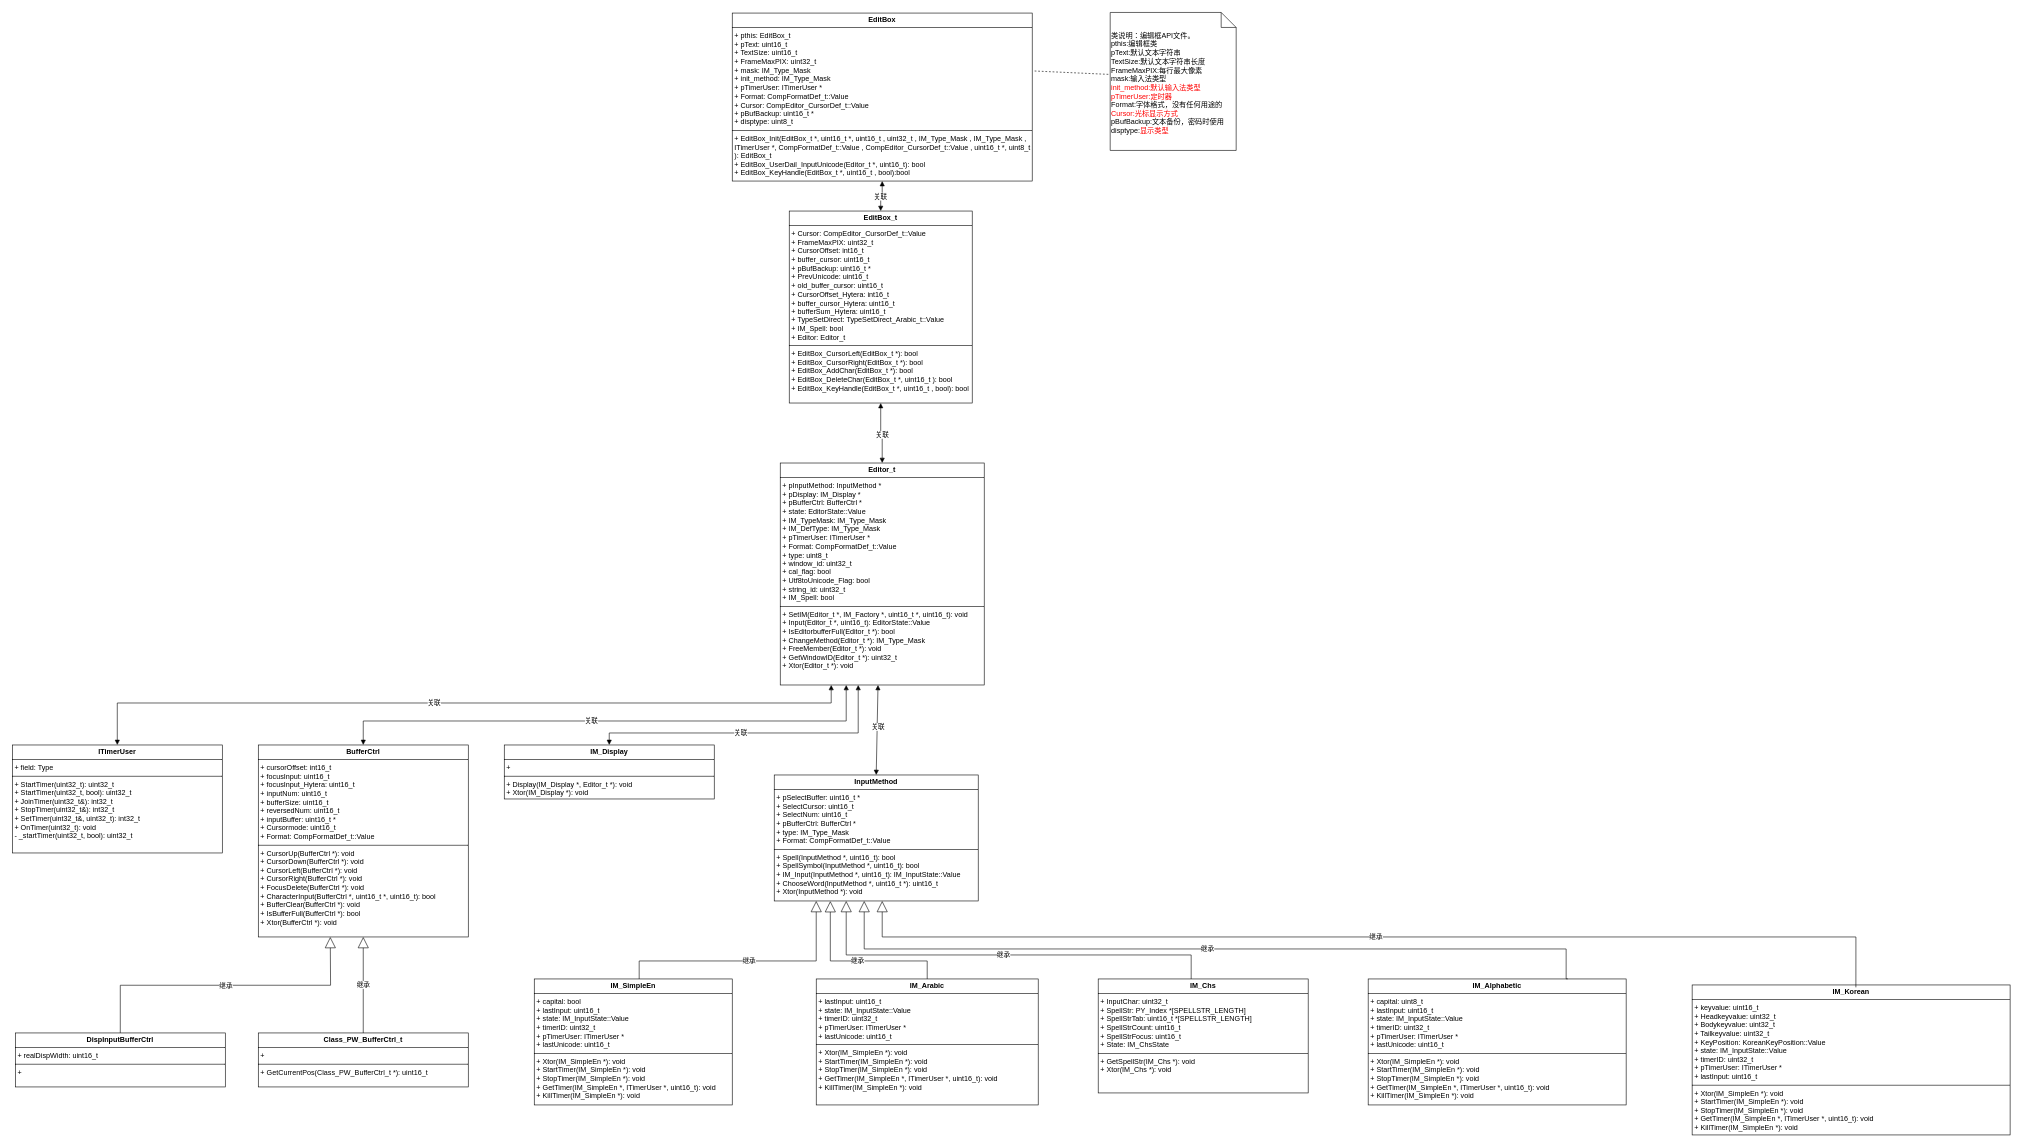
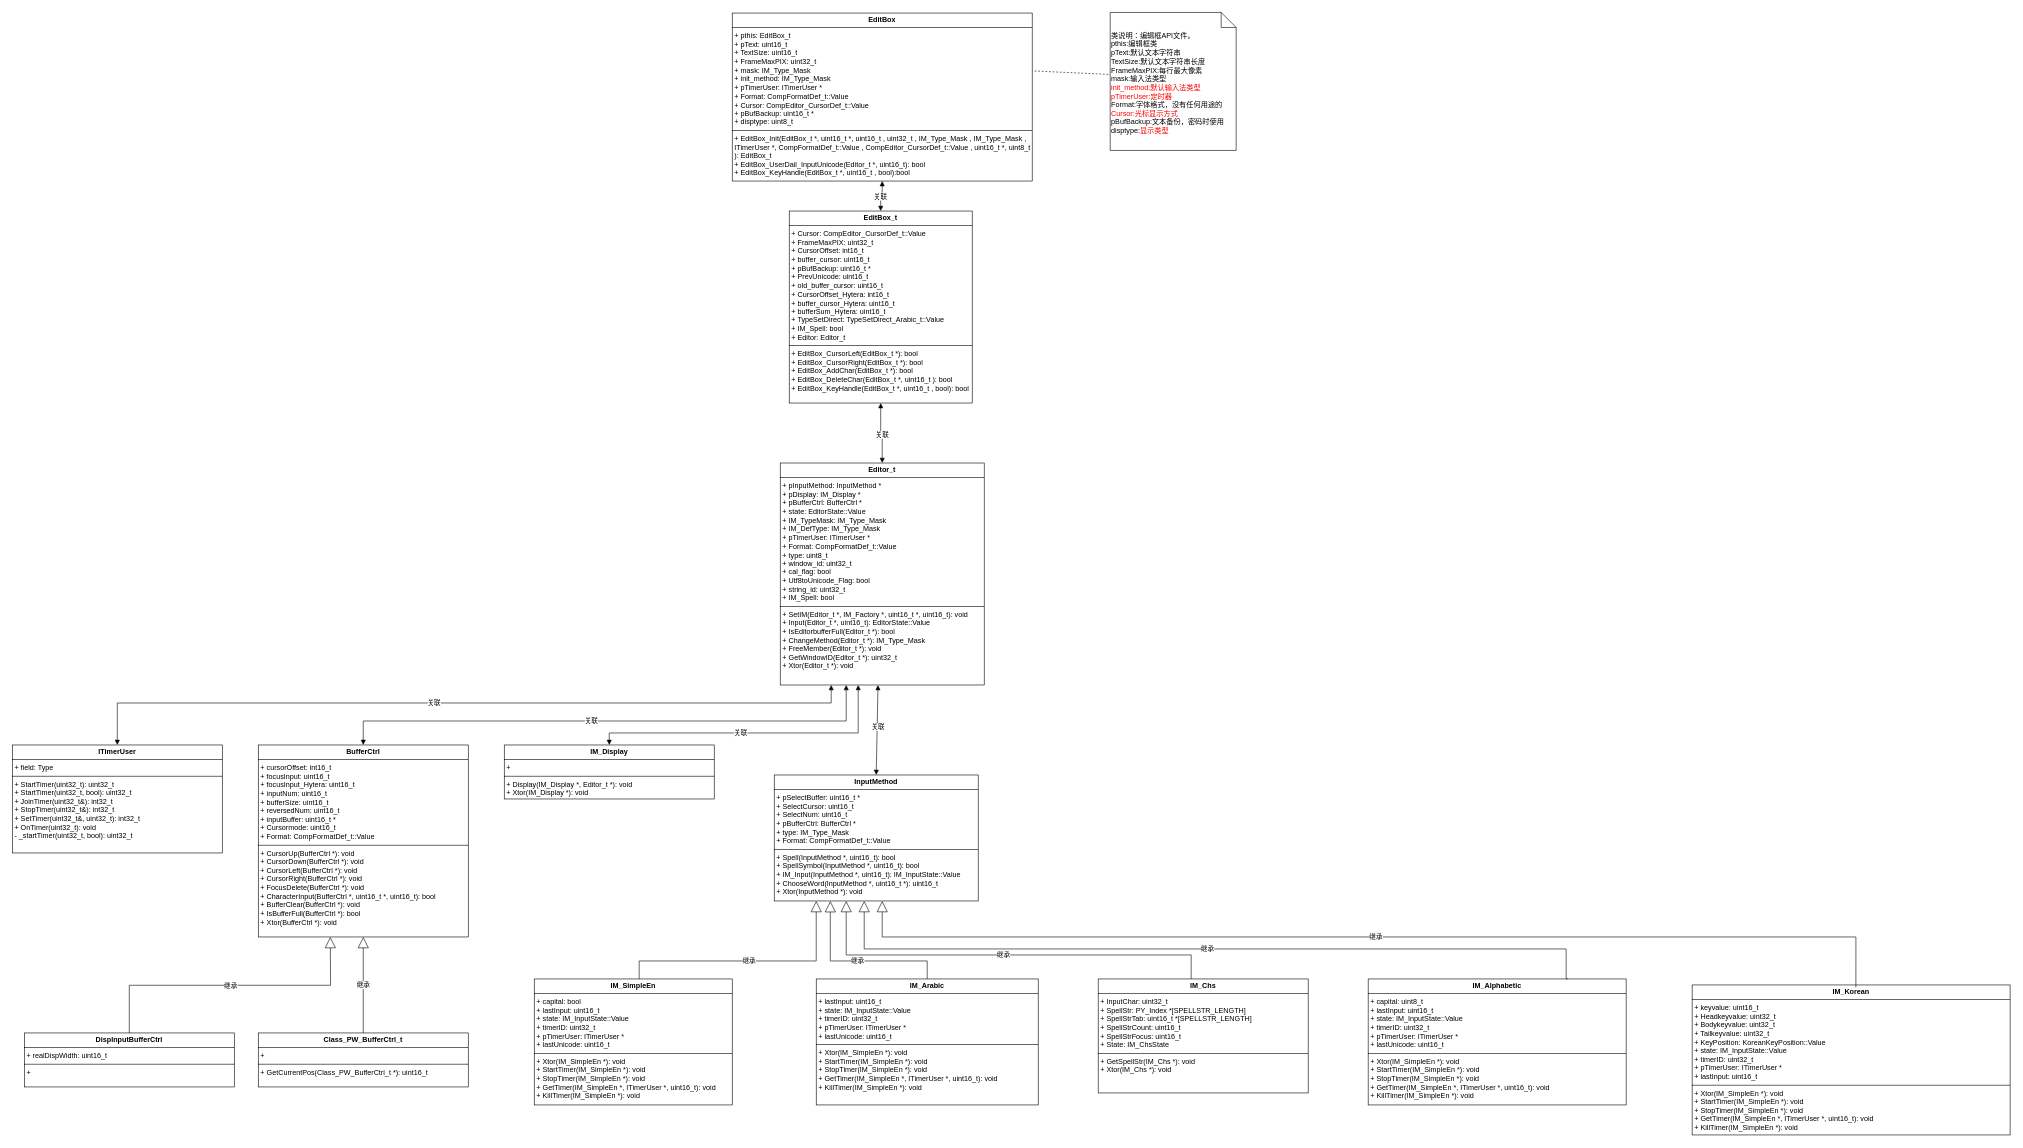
node "DispInputBufferCtrl + realDispWidth: uint16_t +": moved (120, 1060) -> (129, 1060)
